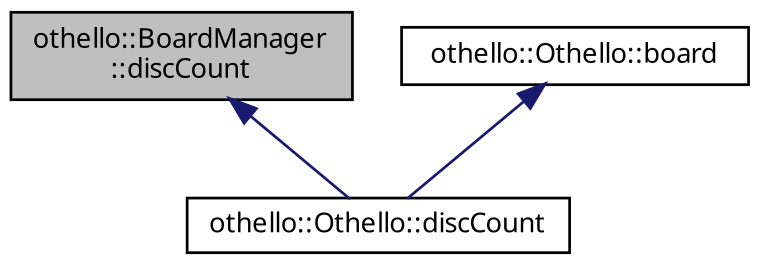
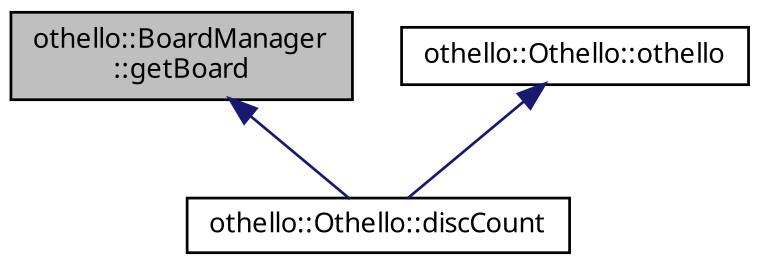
node "othello::BoardManager ::discCount": label "othello::BoardManager ::discCount" -> "othello::BoardManager ::getBoard"
node "othello::Othello::board": label "othello::Othello::board" -> "othello::Othello::othello"
